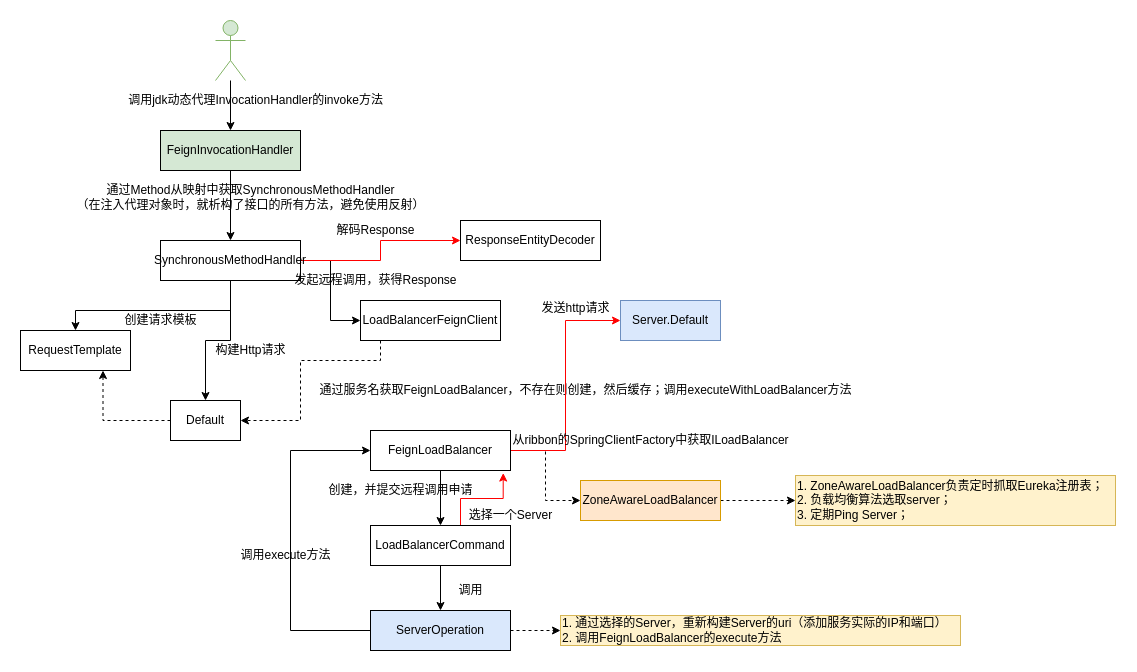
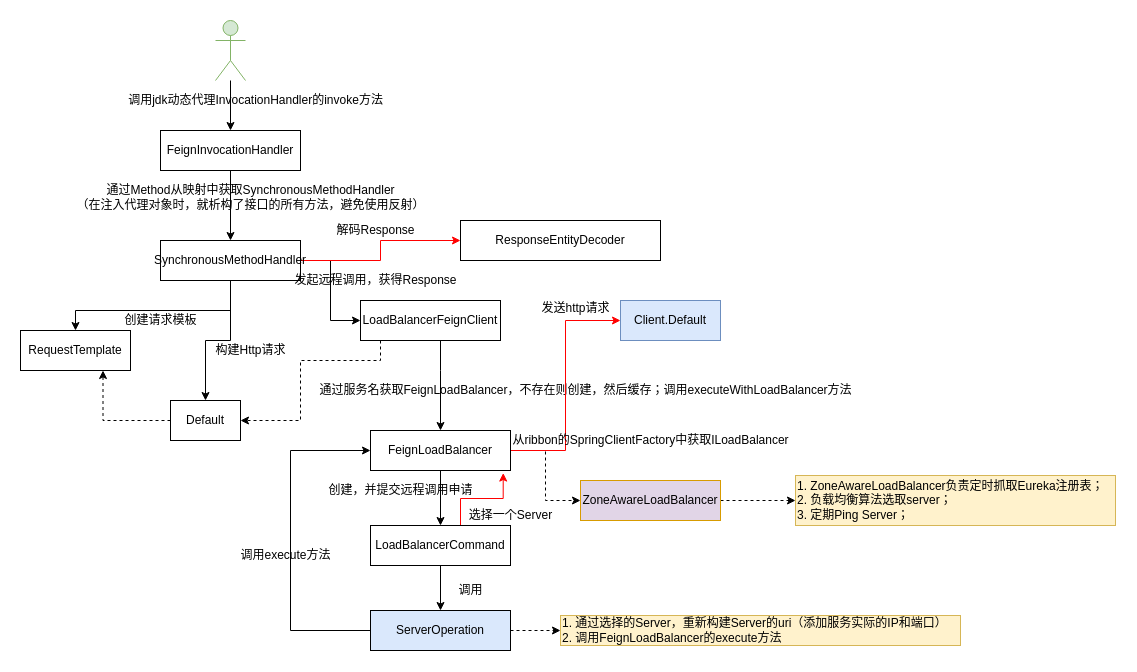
node "FeignInvocationHandler": fillcolor #d5e8d4 -> #ffffff
node "ResponseEntityDecoder": size 140x40 -> 200x40
node "Server.Default": label "Server.Default" -> "Client.Default"
edge "LoadBalancerFeignClient" -> "FeignLoadBalancer": added
node "ZoneAwareLoadBalancer": fillcolor #ffe6cc -> #e1d5e7
